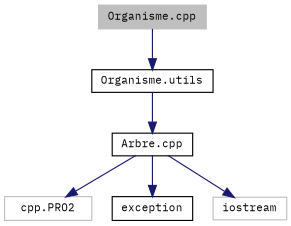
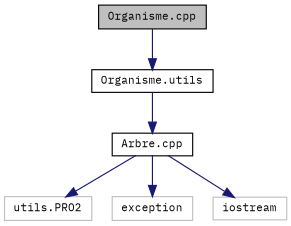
node "Organisme.cpp": color grey75 -> black
node "cpp.PRO2": label "cpp.PRO2" -> "utils.PRO2"
node "exception": color black -> grey75
